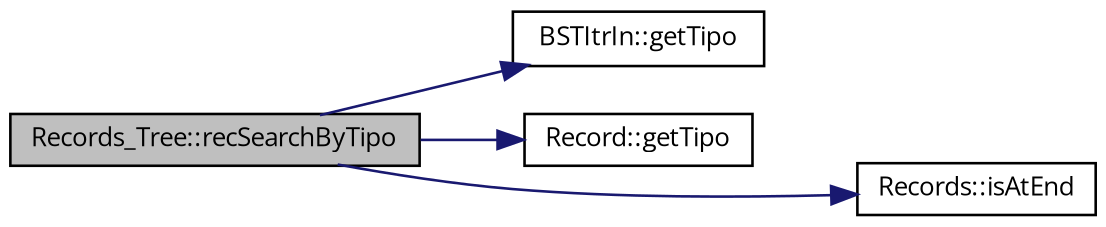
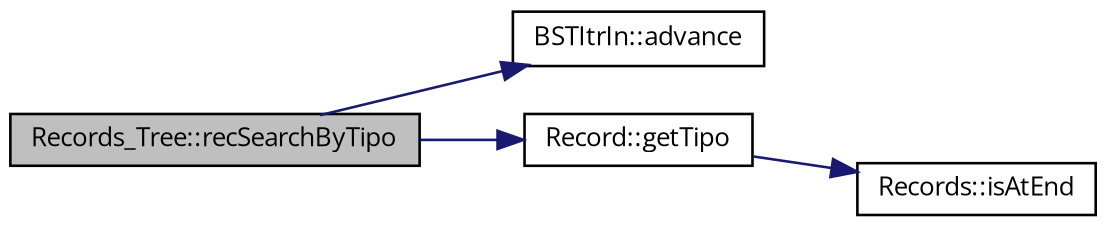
node "BSTItrIn::getTipo": label "BSTItrIn::getTipo" -> "BSTItrIn::advance"
edge "Records_Tree::recSearchByTipo" -> "Records::isAtEnd": now "Record::getTipo" -> "Records::isAtEnd"
